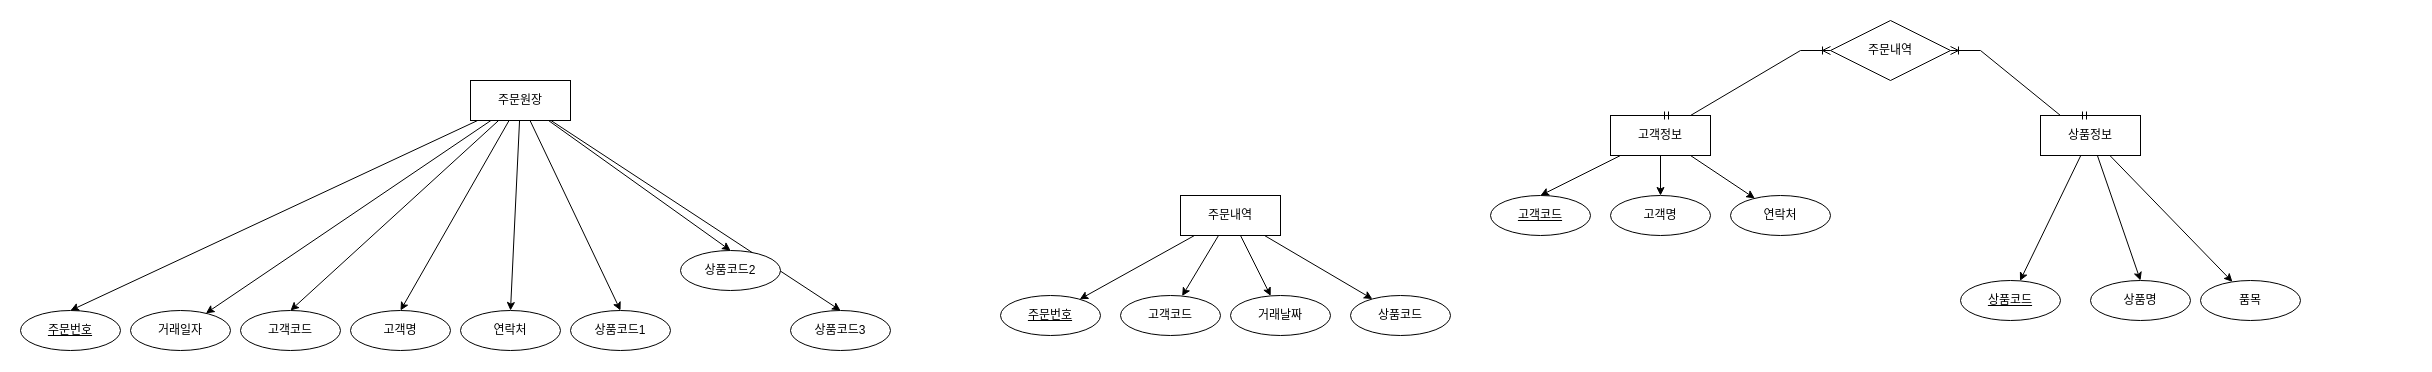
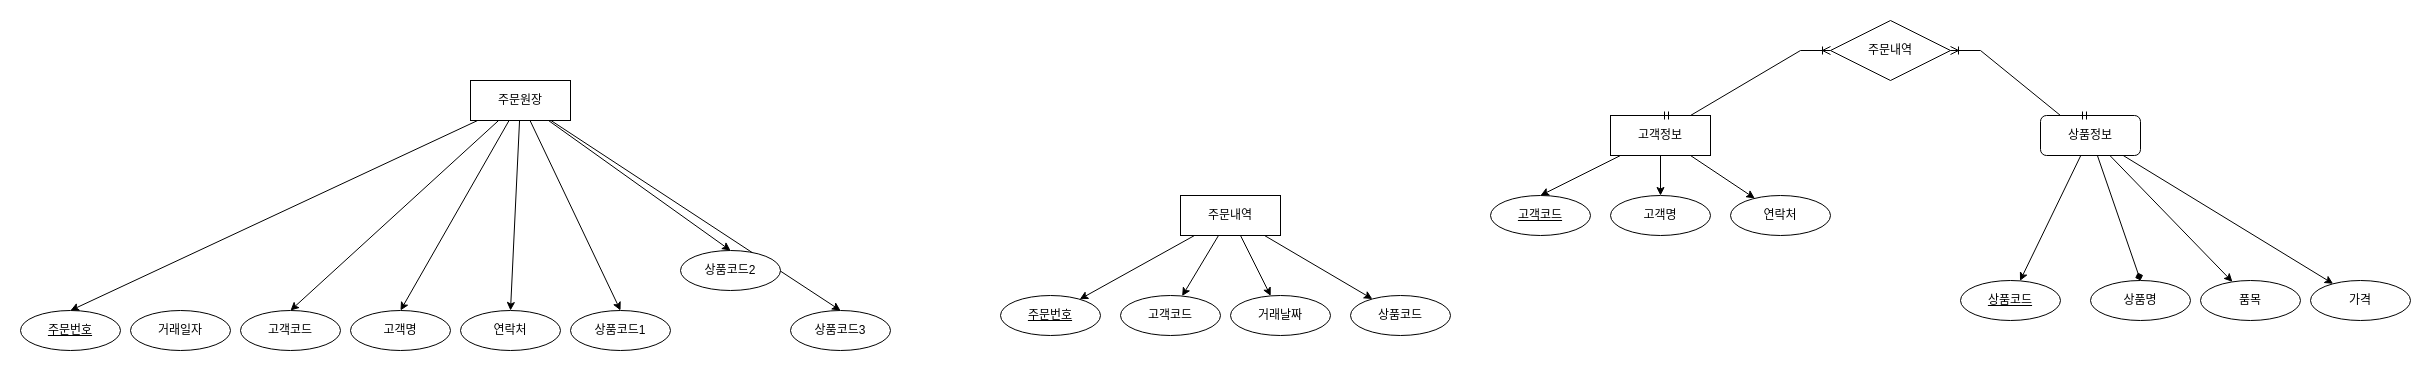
node "상품정보": shape rectangle -> rounded rectangle
edge "주문원장" -> "거래일자": removed
edge "상품정보" -> "가격": added
edge "상품정보" -> "상품명": arrowhead classic -> diamond
node "가격": added
